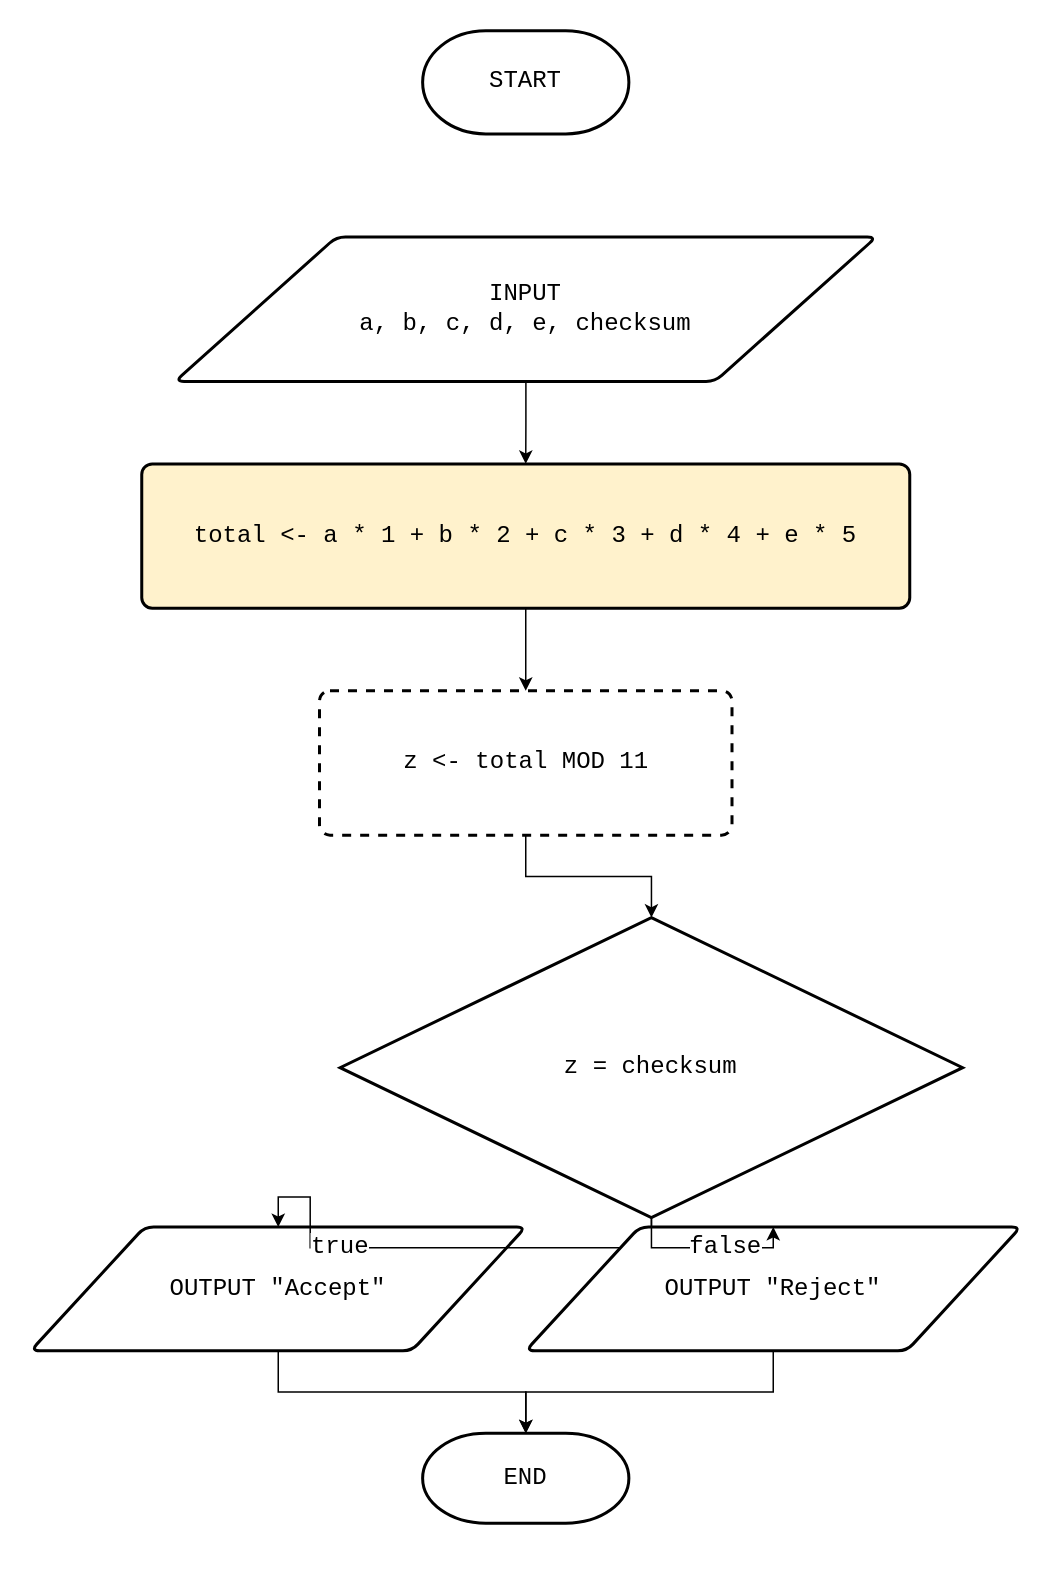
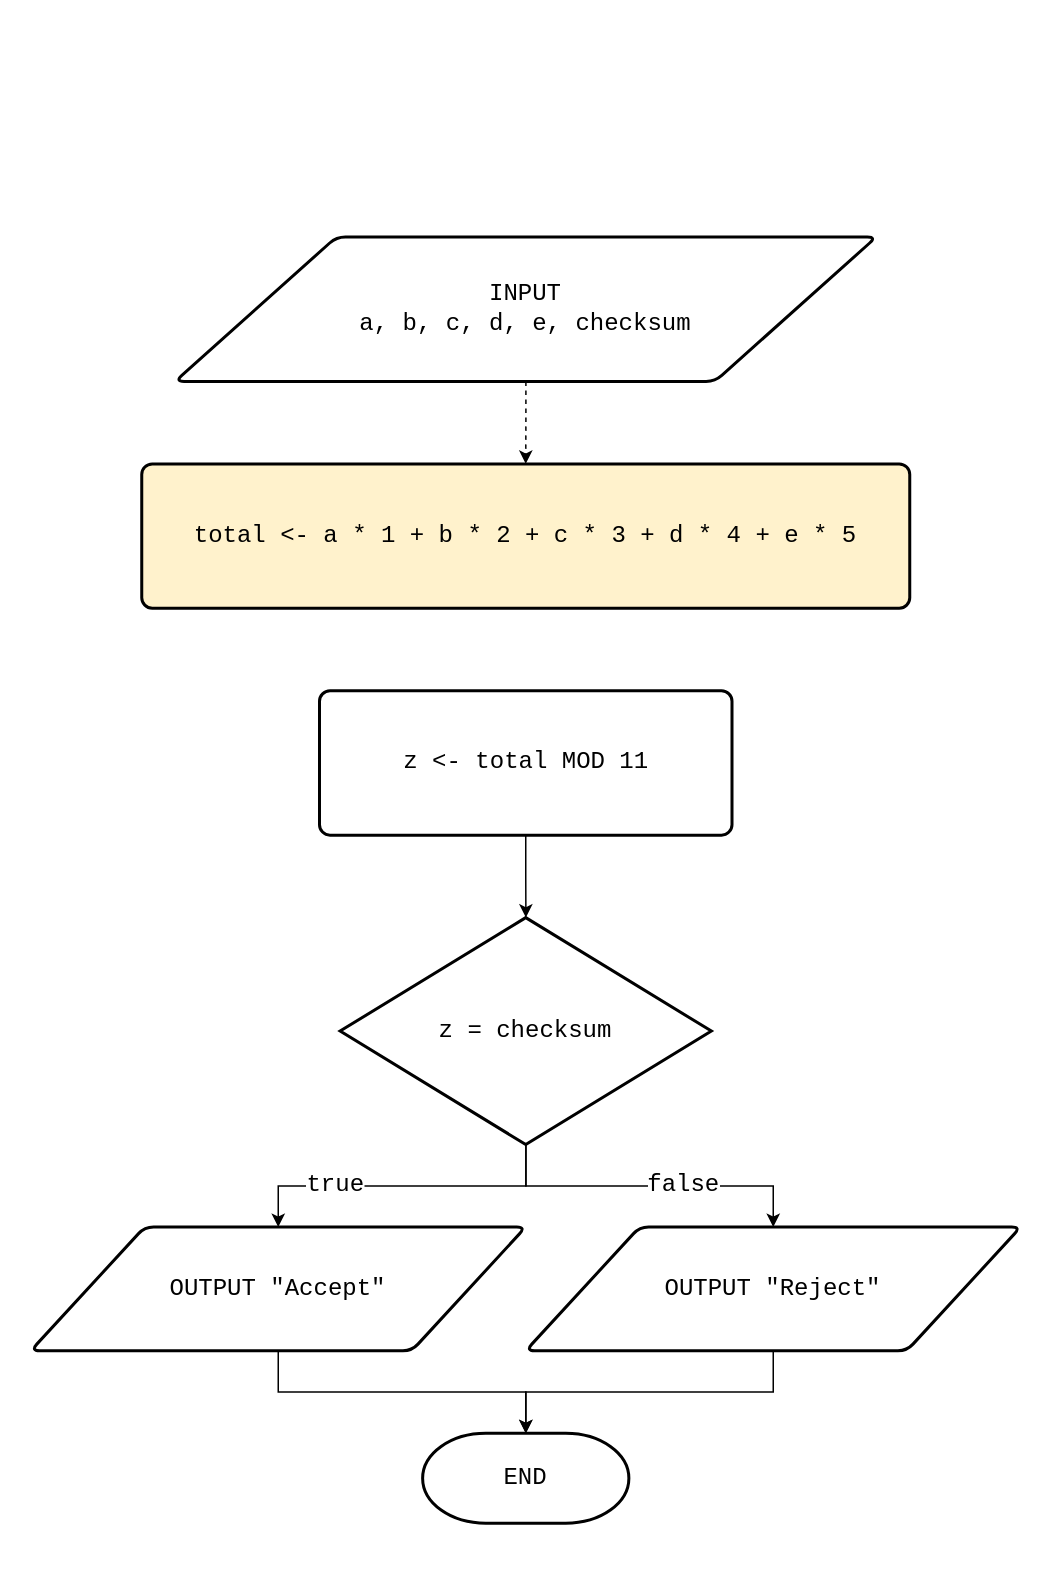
node "START": removed
edge "INPUTa, b, c, d, e, checksum" -> "total <- a * 1 + b * 2 + c * 3 + d * 4 + e * 5": style solid -> dashed
edge "total <- a * 1 + b * 2 + c * 3 + d * 4 + e * 5" -> "z <- total MOD 11": removed
node "z <- total MOD 11": style dashed -> solid
node "z = checksum": size 623x300 -> 371x227
